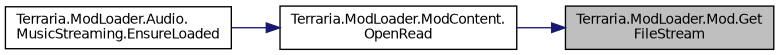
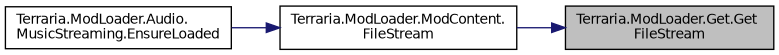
node "Terraria.ModLoader.ModContent. OpenRead": label "Terraria.ModLoader.ModContent. OpenRead" -> "Terraria.ModLoader.ModContent. FileStream"
node "Terraria.ModLoader.Mod.Get FileStream": label "Terraria.ModLoader.Mod.Get FileStream" -> "Terraria.ModLoader.Get.Get FileStream"
